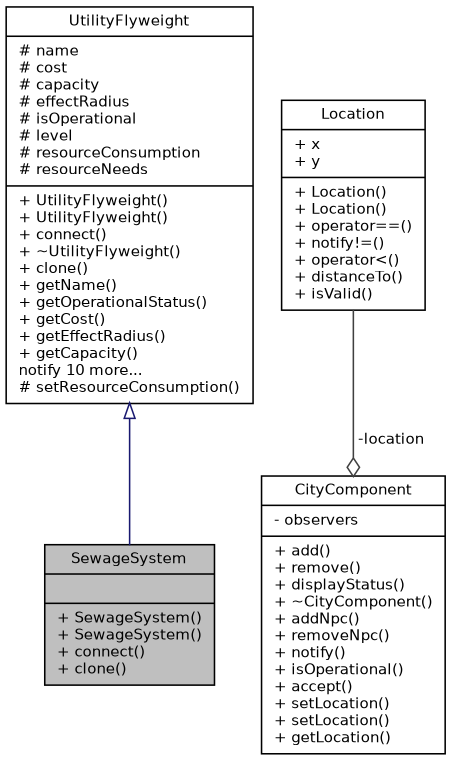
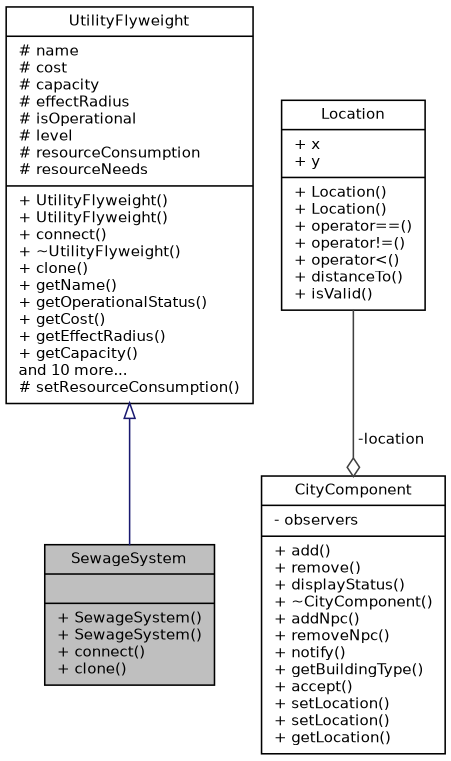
node "Location": text "+ notify!=()" -> "+ operator!=()"
node "UtilityFlyweight": text "notify 10 more..." -> "and 10 more..."
node "CityComponent": text "+ isOperational()" -> "+ getBuildingType()"
